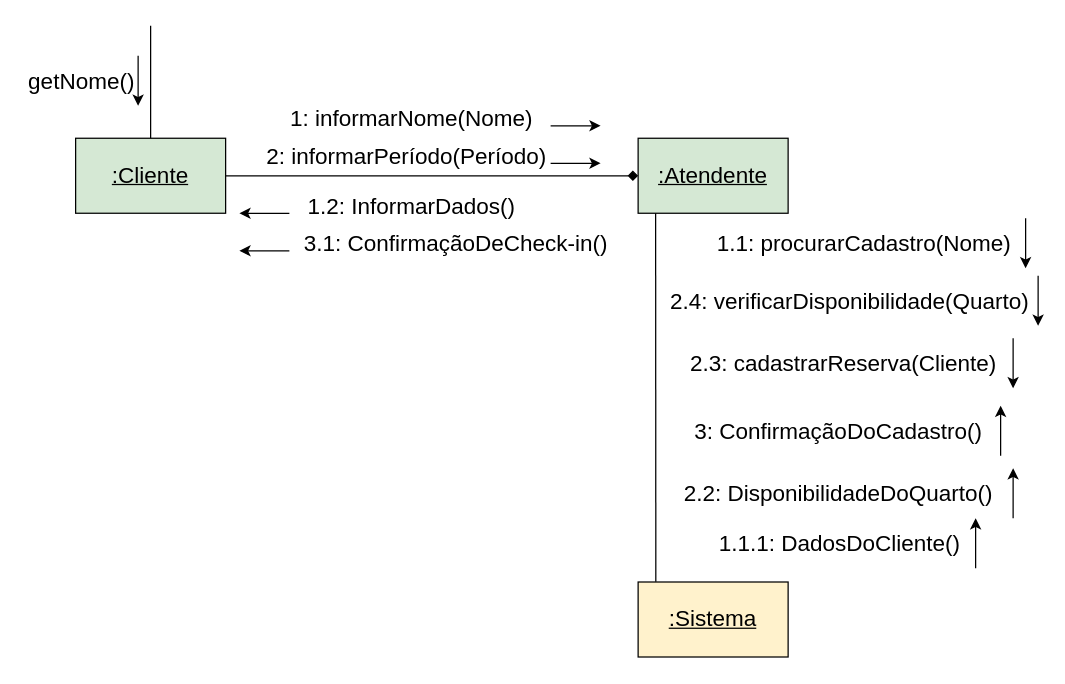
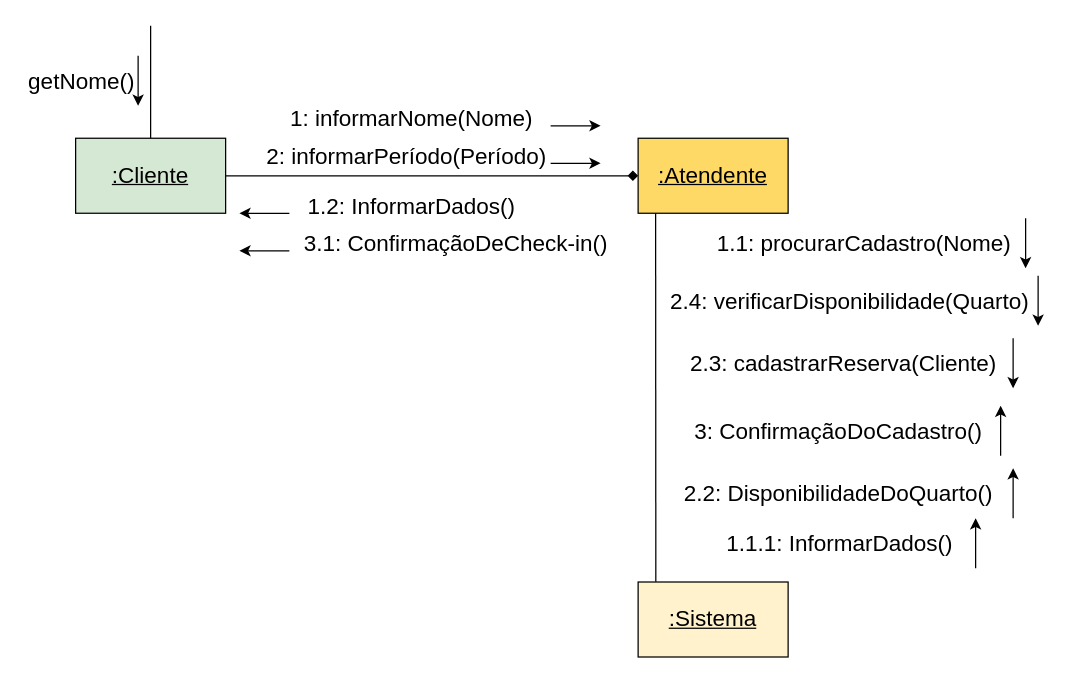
node ":Atendente": fillcolor #d5e8d4 -> #ffd966
node "1.1.1: DadosDoCliente()": label "1.1.1: DadosDoCliente()" -> "1.1.1: InformarDados()"
